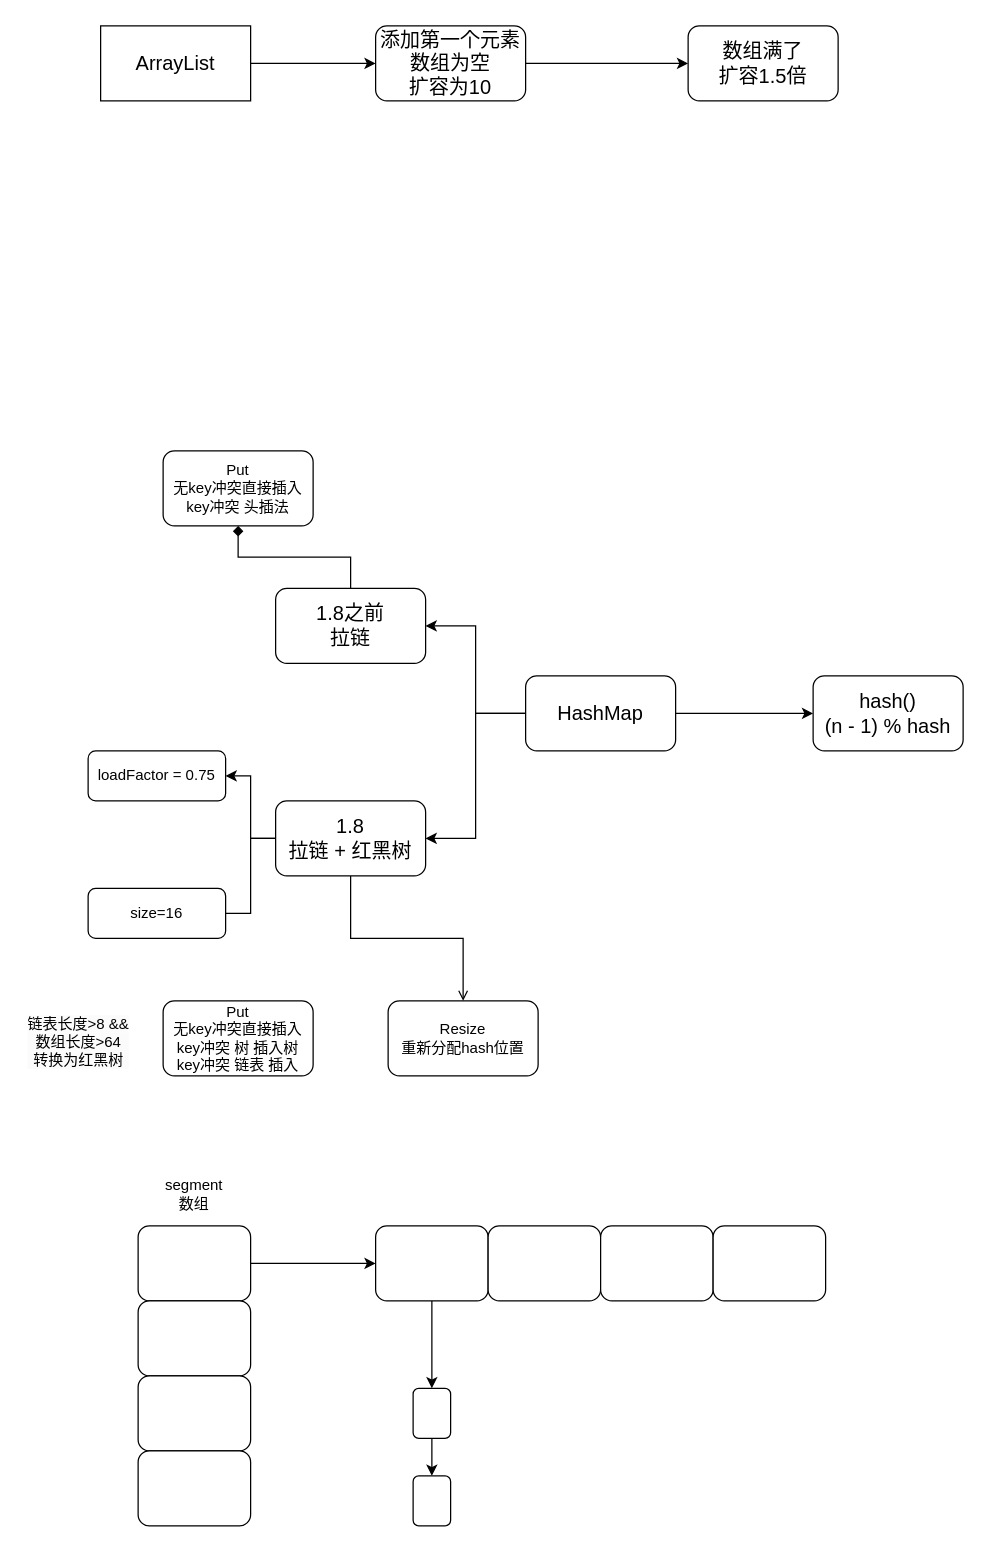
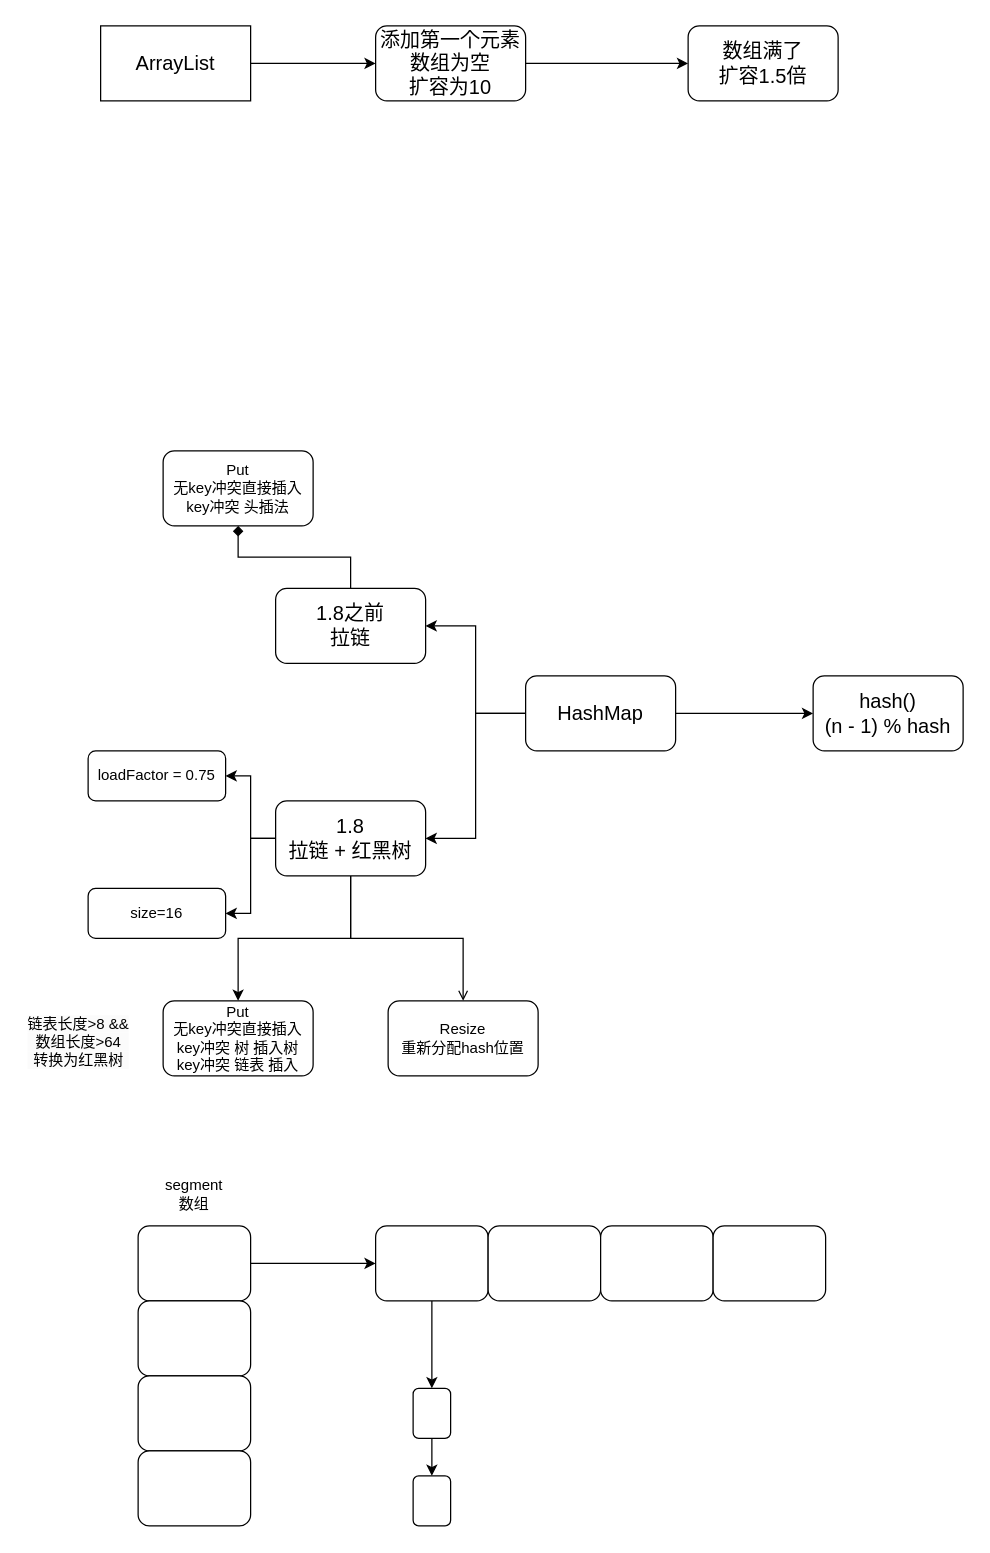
edge "1.8 拉链 + 红黑树" -- "size=16": arrowhead none -> classic
edge "1.8 拉链 + 红黑树" -> "Put 无key冲突直接插入 key冲突 树 插入树 key冲突 链表 插入": added
